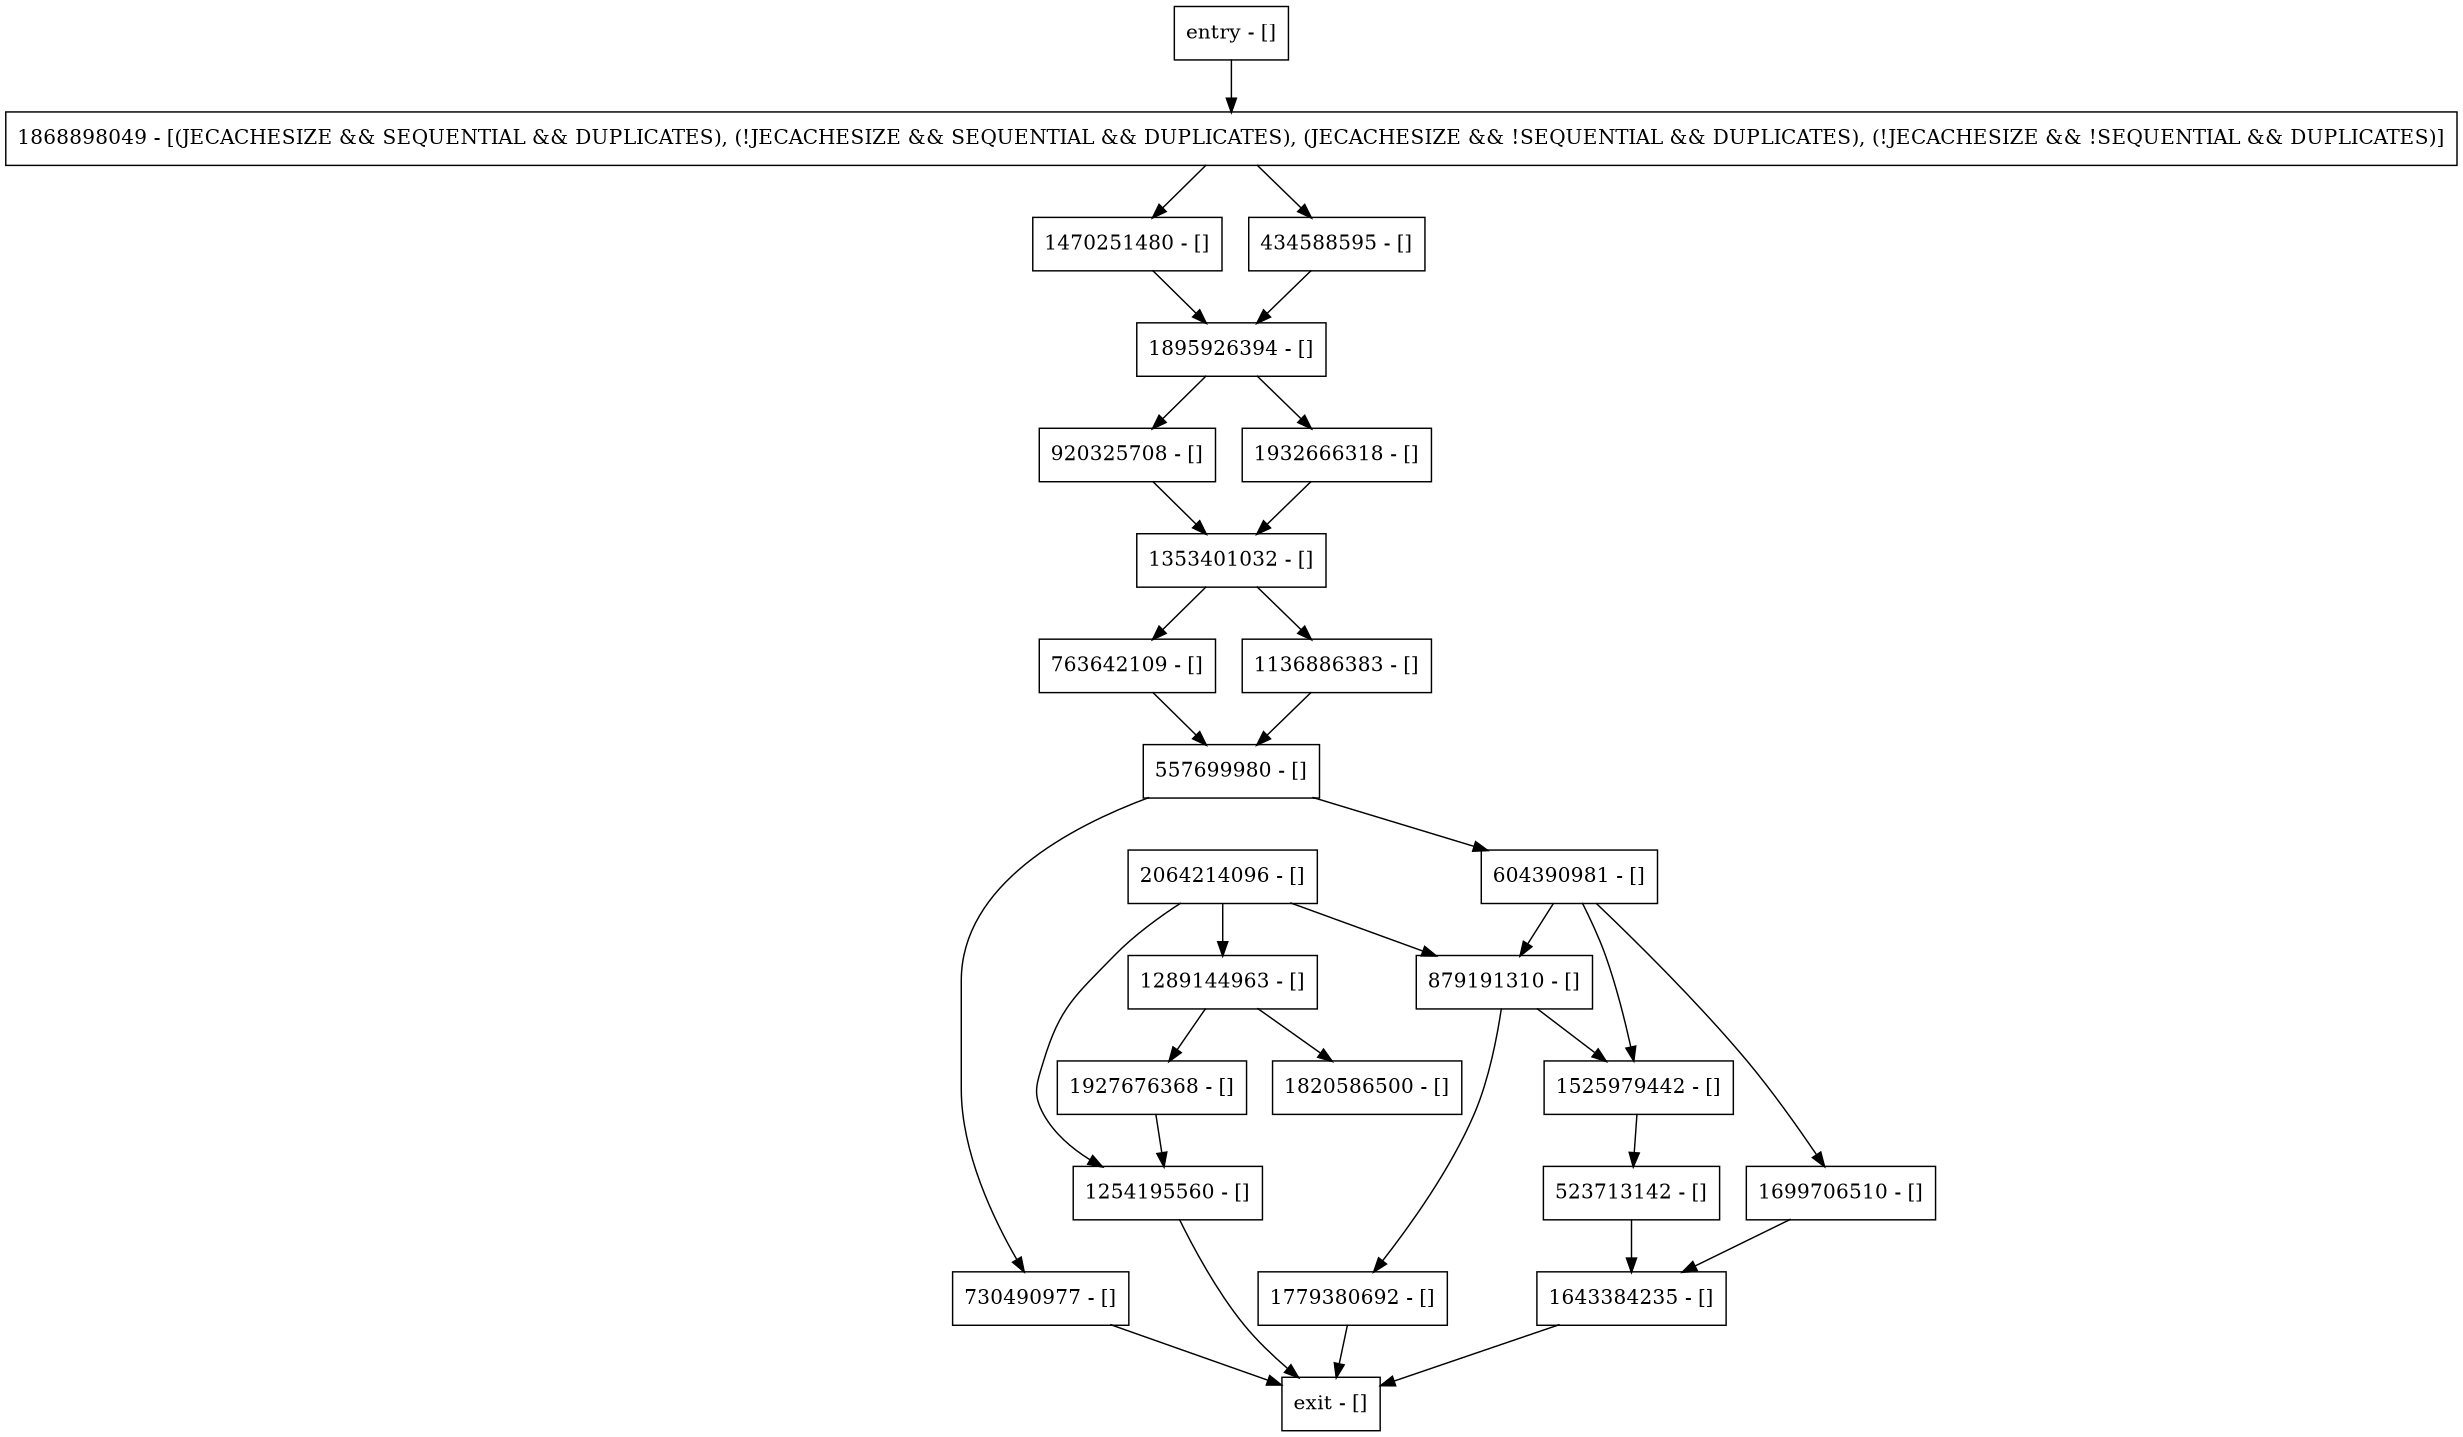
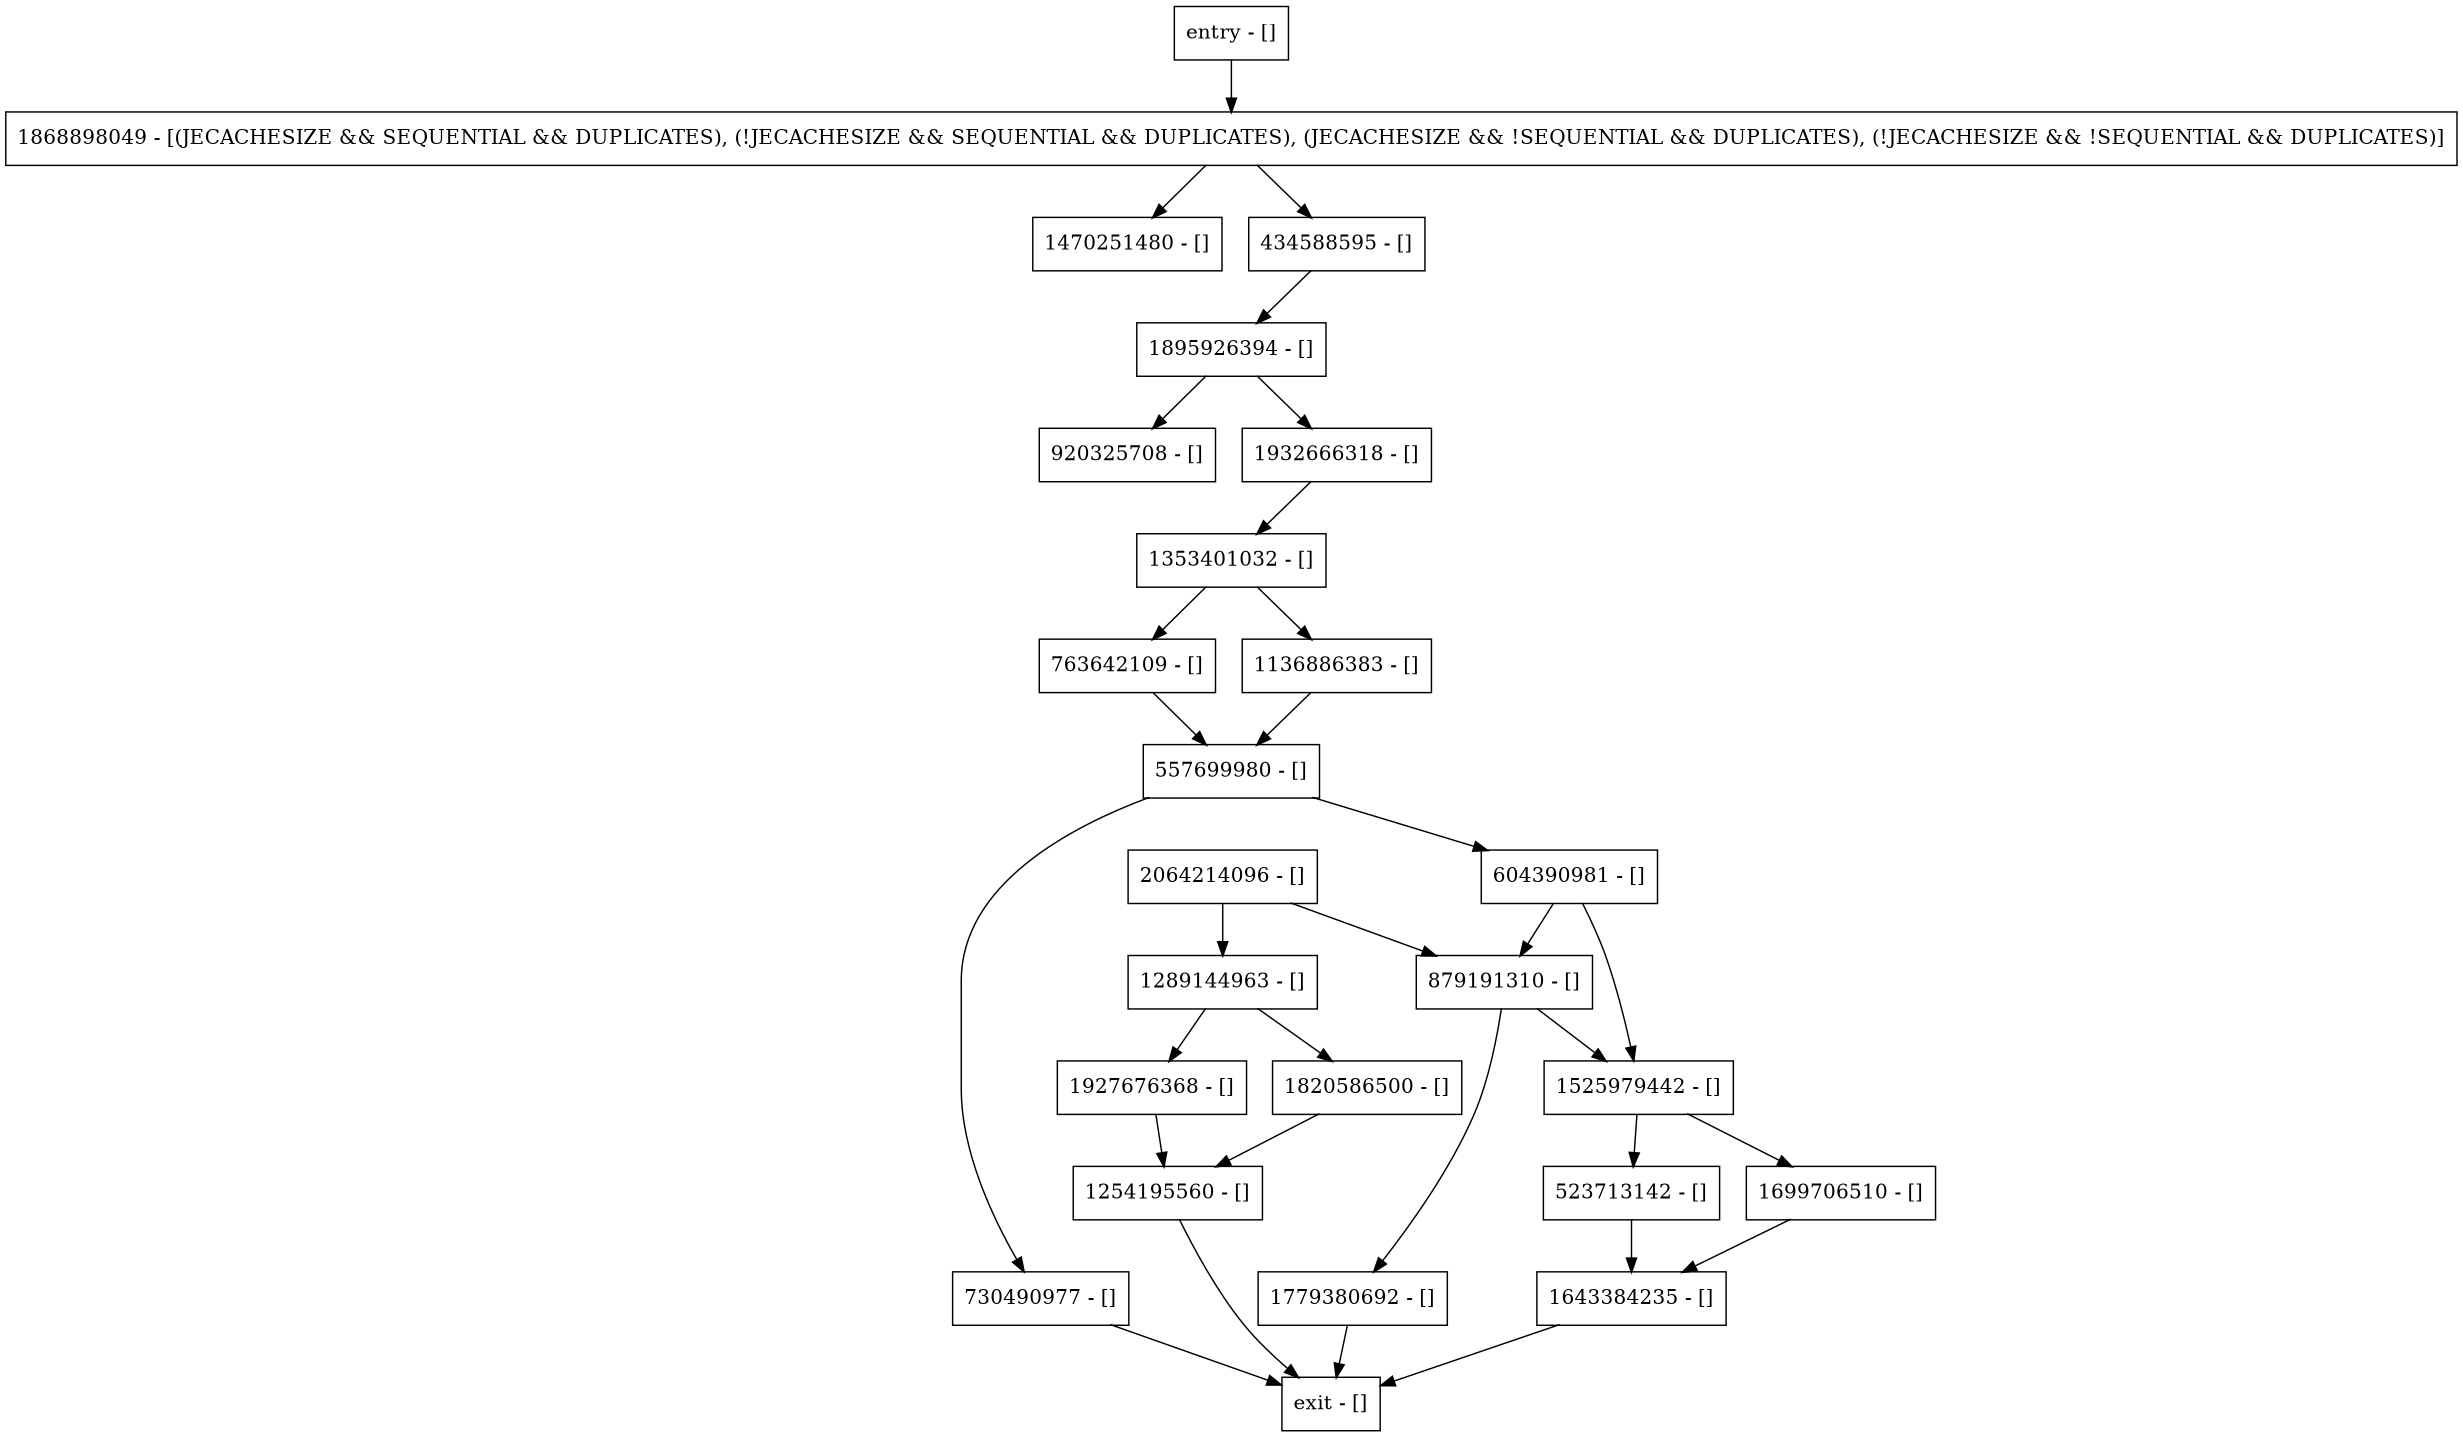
edge "1470251480 - []" -> "1895926394 - []": removed
edge "920325708 - []" -> "1353401032 - []": removed
edge "2064214096 - []" -> "1254195560 - []": now "1820586500 - []" -> "1254195560 - []"
edge "604390981 - []" -> "1699706510 - []": now "1525979442 - []" -> "1699706510 - []"
